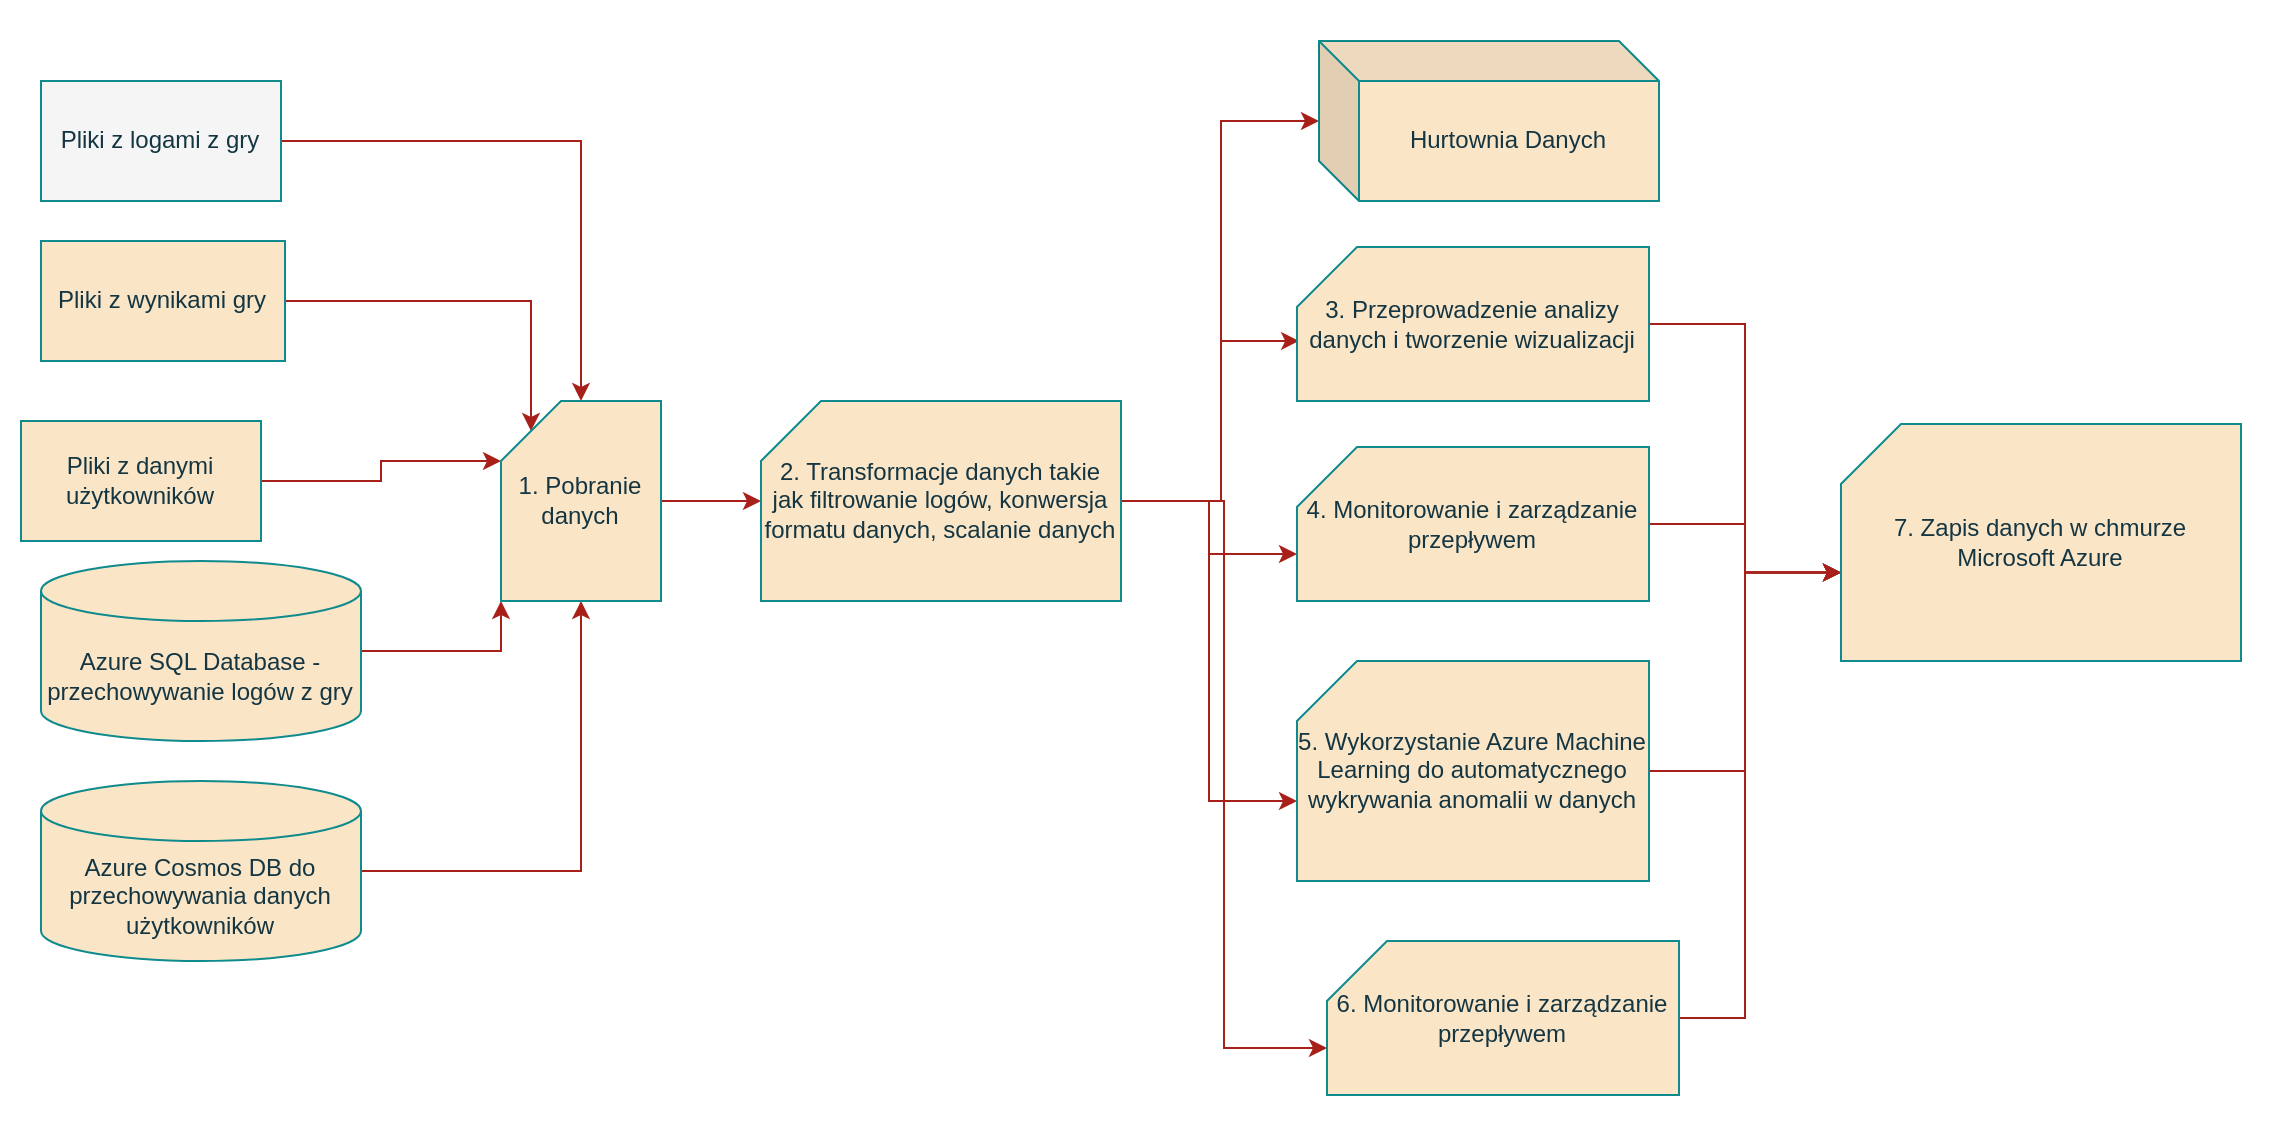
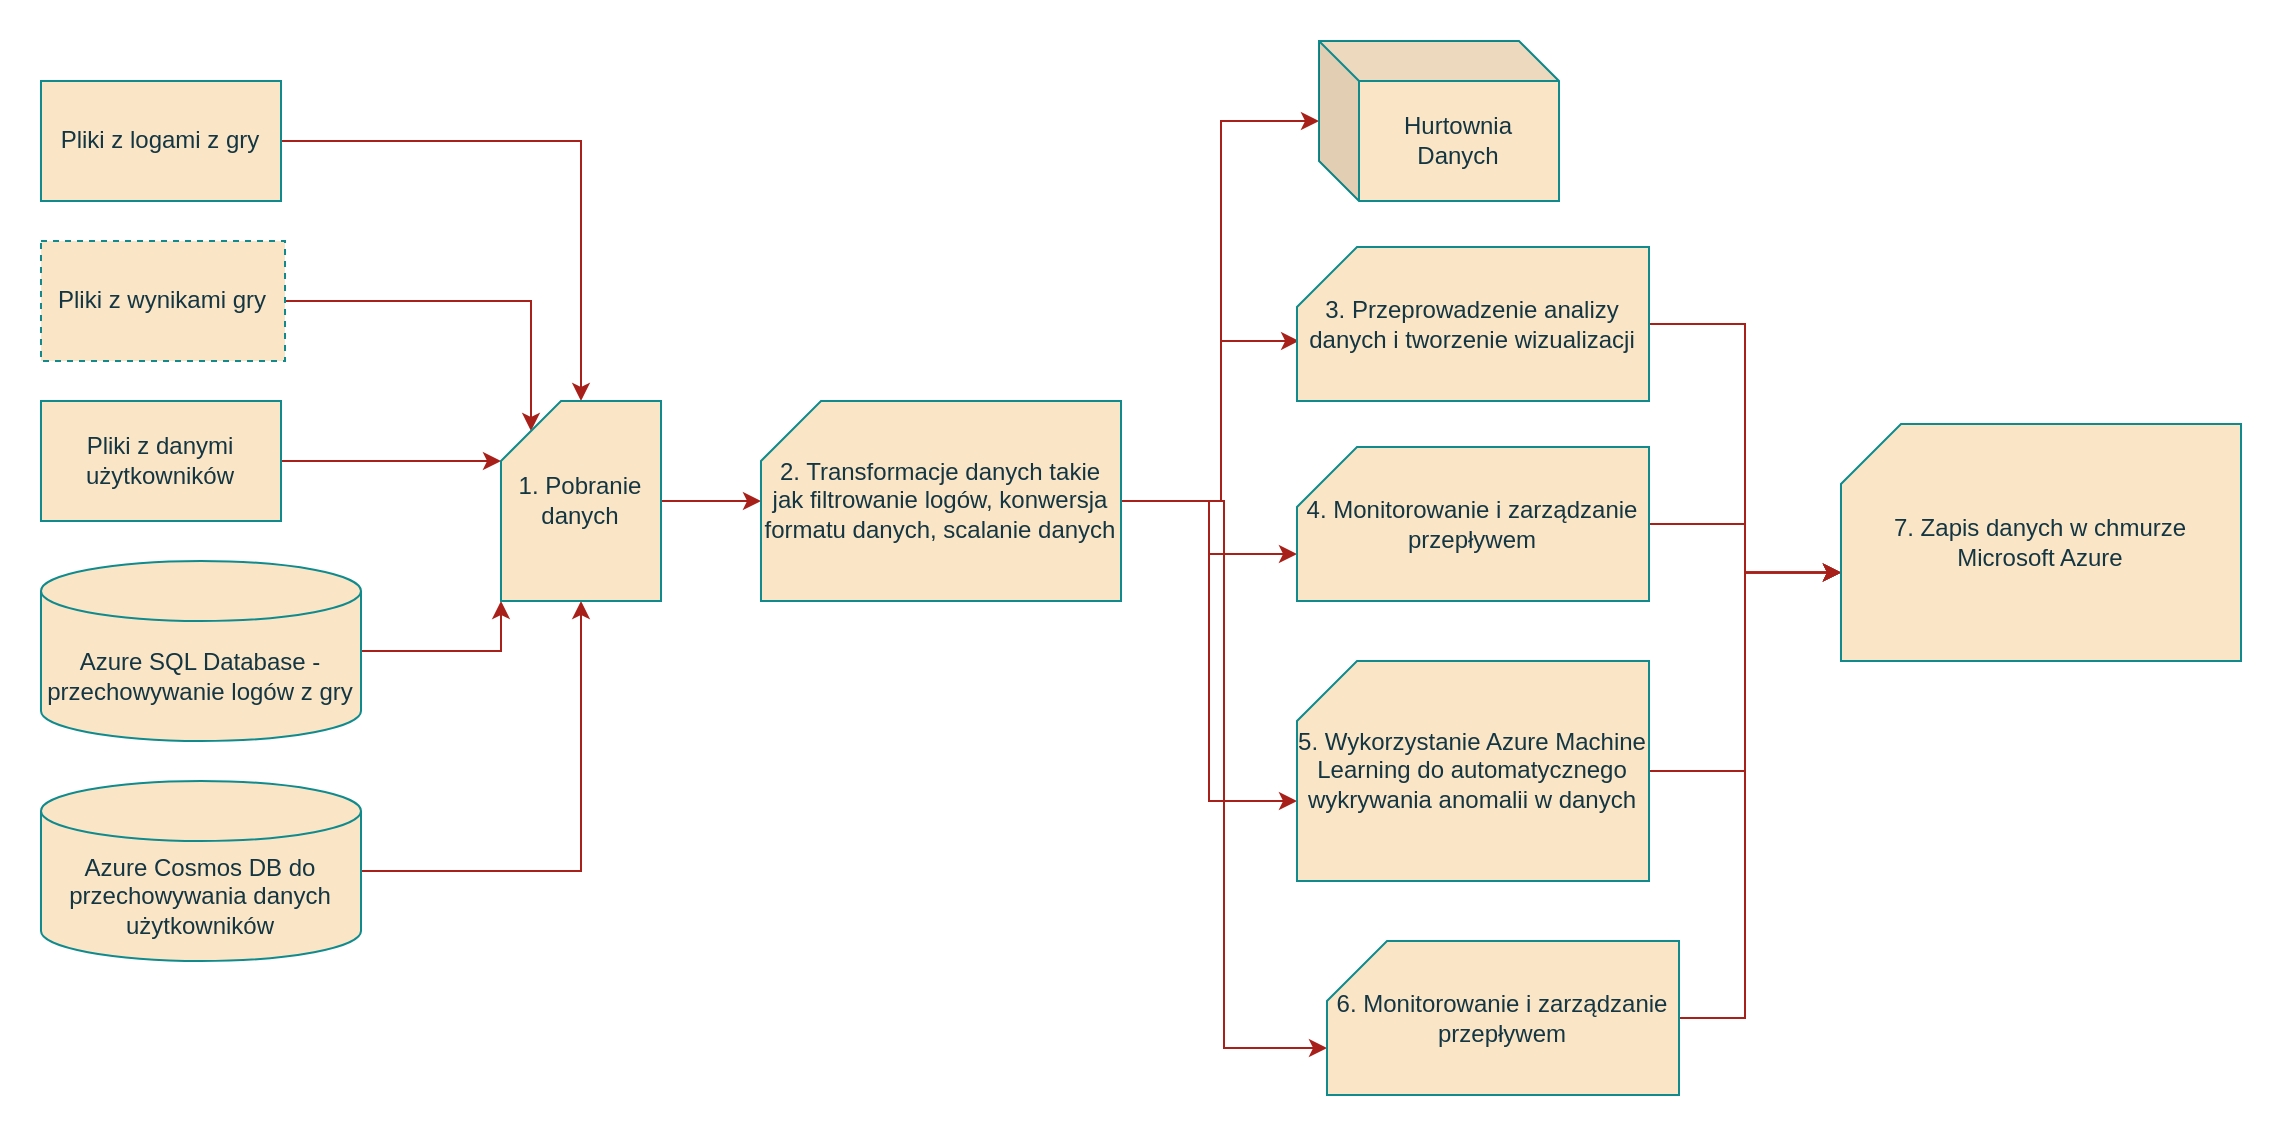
node "Hurtownia Danych": size 340x160 -> 240x160
node "Pliki z logami z gry": fillcolor #f5f5f5 -> #fae5c7
node "Pliki z wynikami gry": style solid -> dashed
node "Pliki z danymi użytkowników": moved (141, 481) -> (161, 461)
